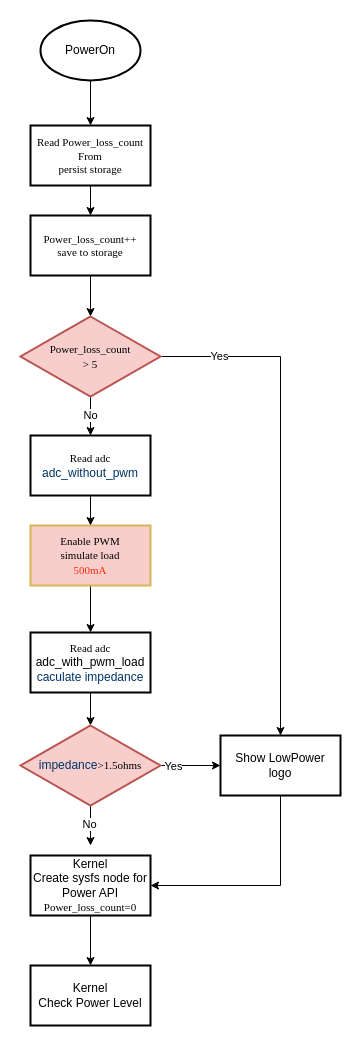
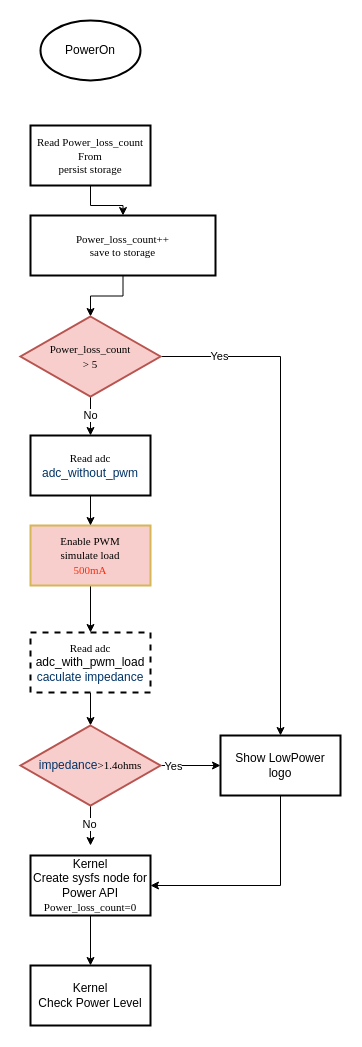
edge "PowerOn" -> "Read Power_loss_count From persist storage": removed
node "Power_loss_count++ save to storage": size 120x60 -> 185x60
node "Read adc adc_with_pwm_load caculate impedance": style solid -> dashed
node "impedance>1.5ohms": label "impedance>1.5ohms" -> "impedance>1.4ohms"
